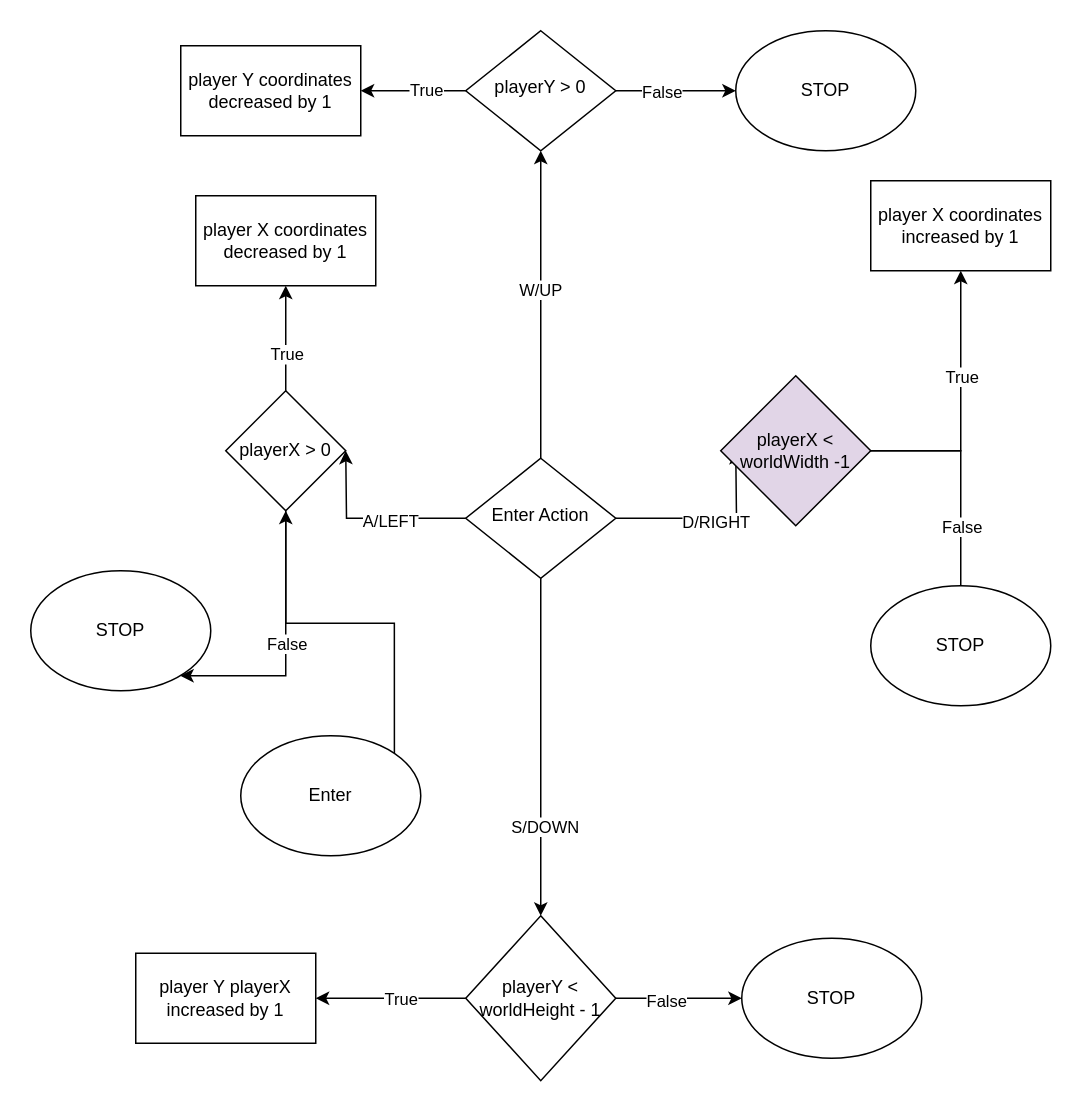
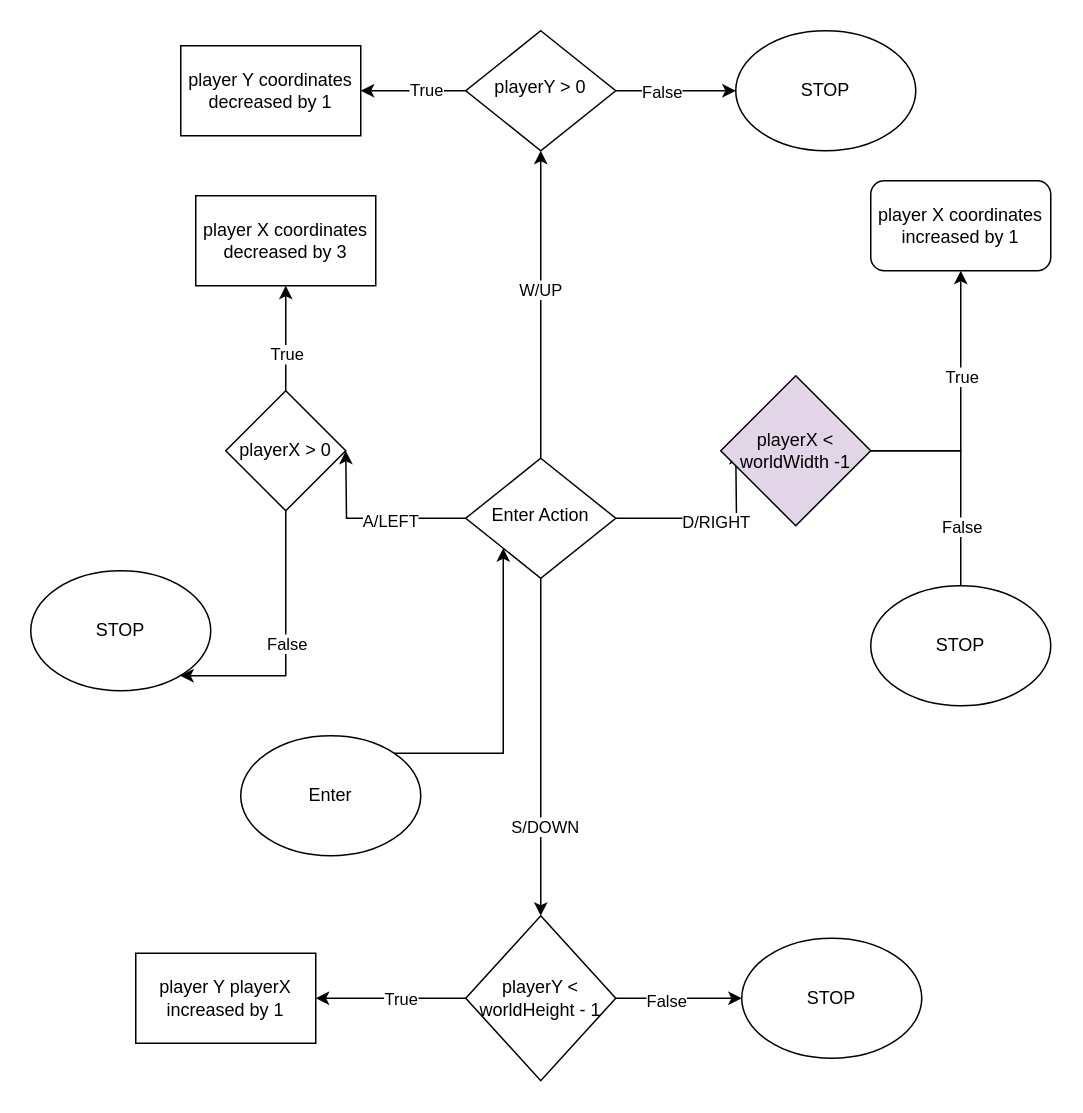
node "player X coordinates increased by 1": shape rectangle -> rounded rectangle
node "player X coordinates decreased by 1": label "player X coordinates decreased by 1" -> "player X coordinates decreased by 3"
edge "Enter" -> "playerX > 0": now "Enter" -> "Enter Action"
